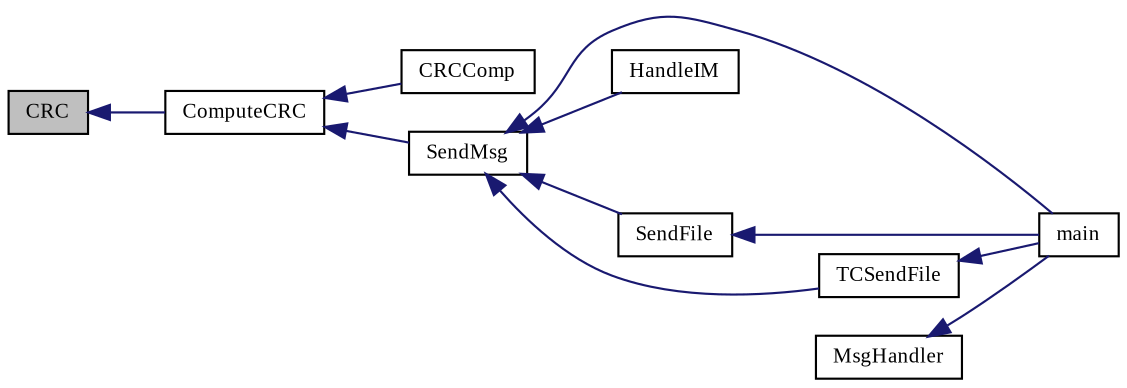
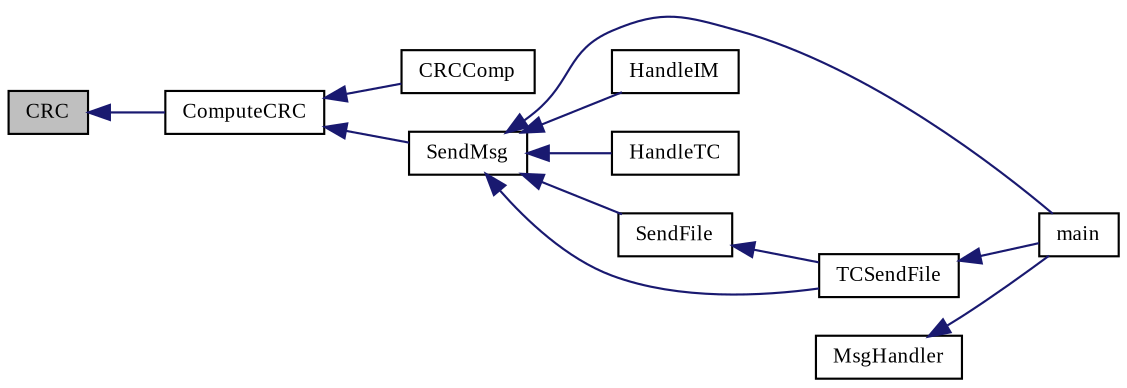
node "HandleTC": added
edge "main" -> "SendFile": now "TCSendFile" -> "SendFile"
